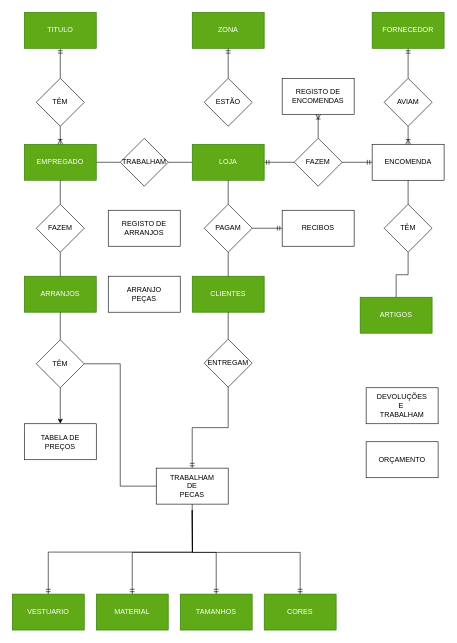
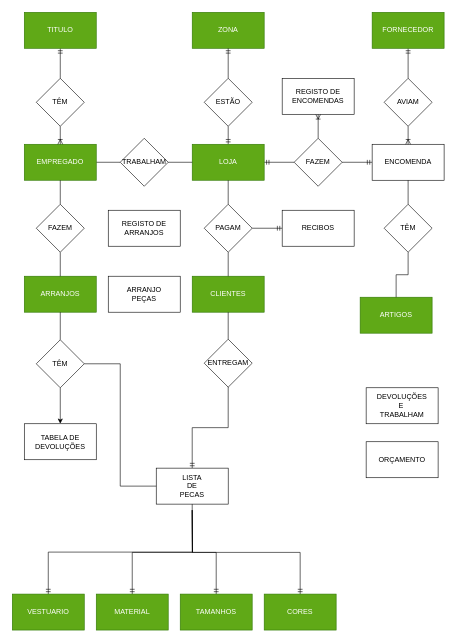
edge "ESTÃO" -> "LOJA": added
node "TABELA DE PREÇOS": label "TABELA DE PREÇOS" -> "TABELA DE DEVOLUÇÕES"
node "TRABALHAM DE PECAS": label "TRABALHAM DE PECAS" -> "LISTA DE PECAS"
